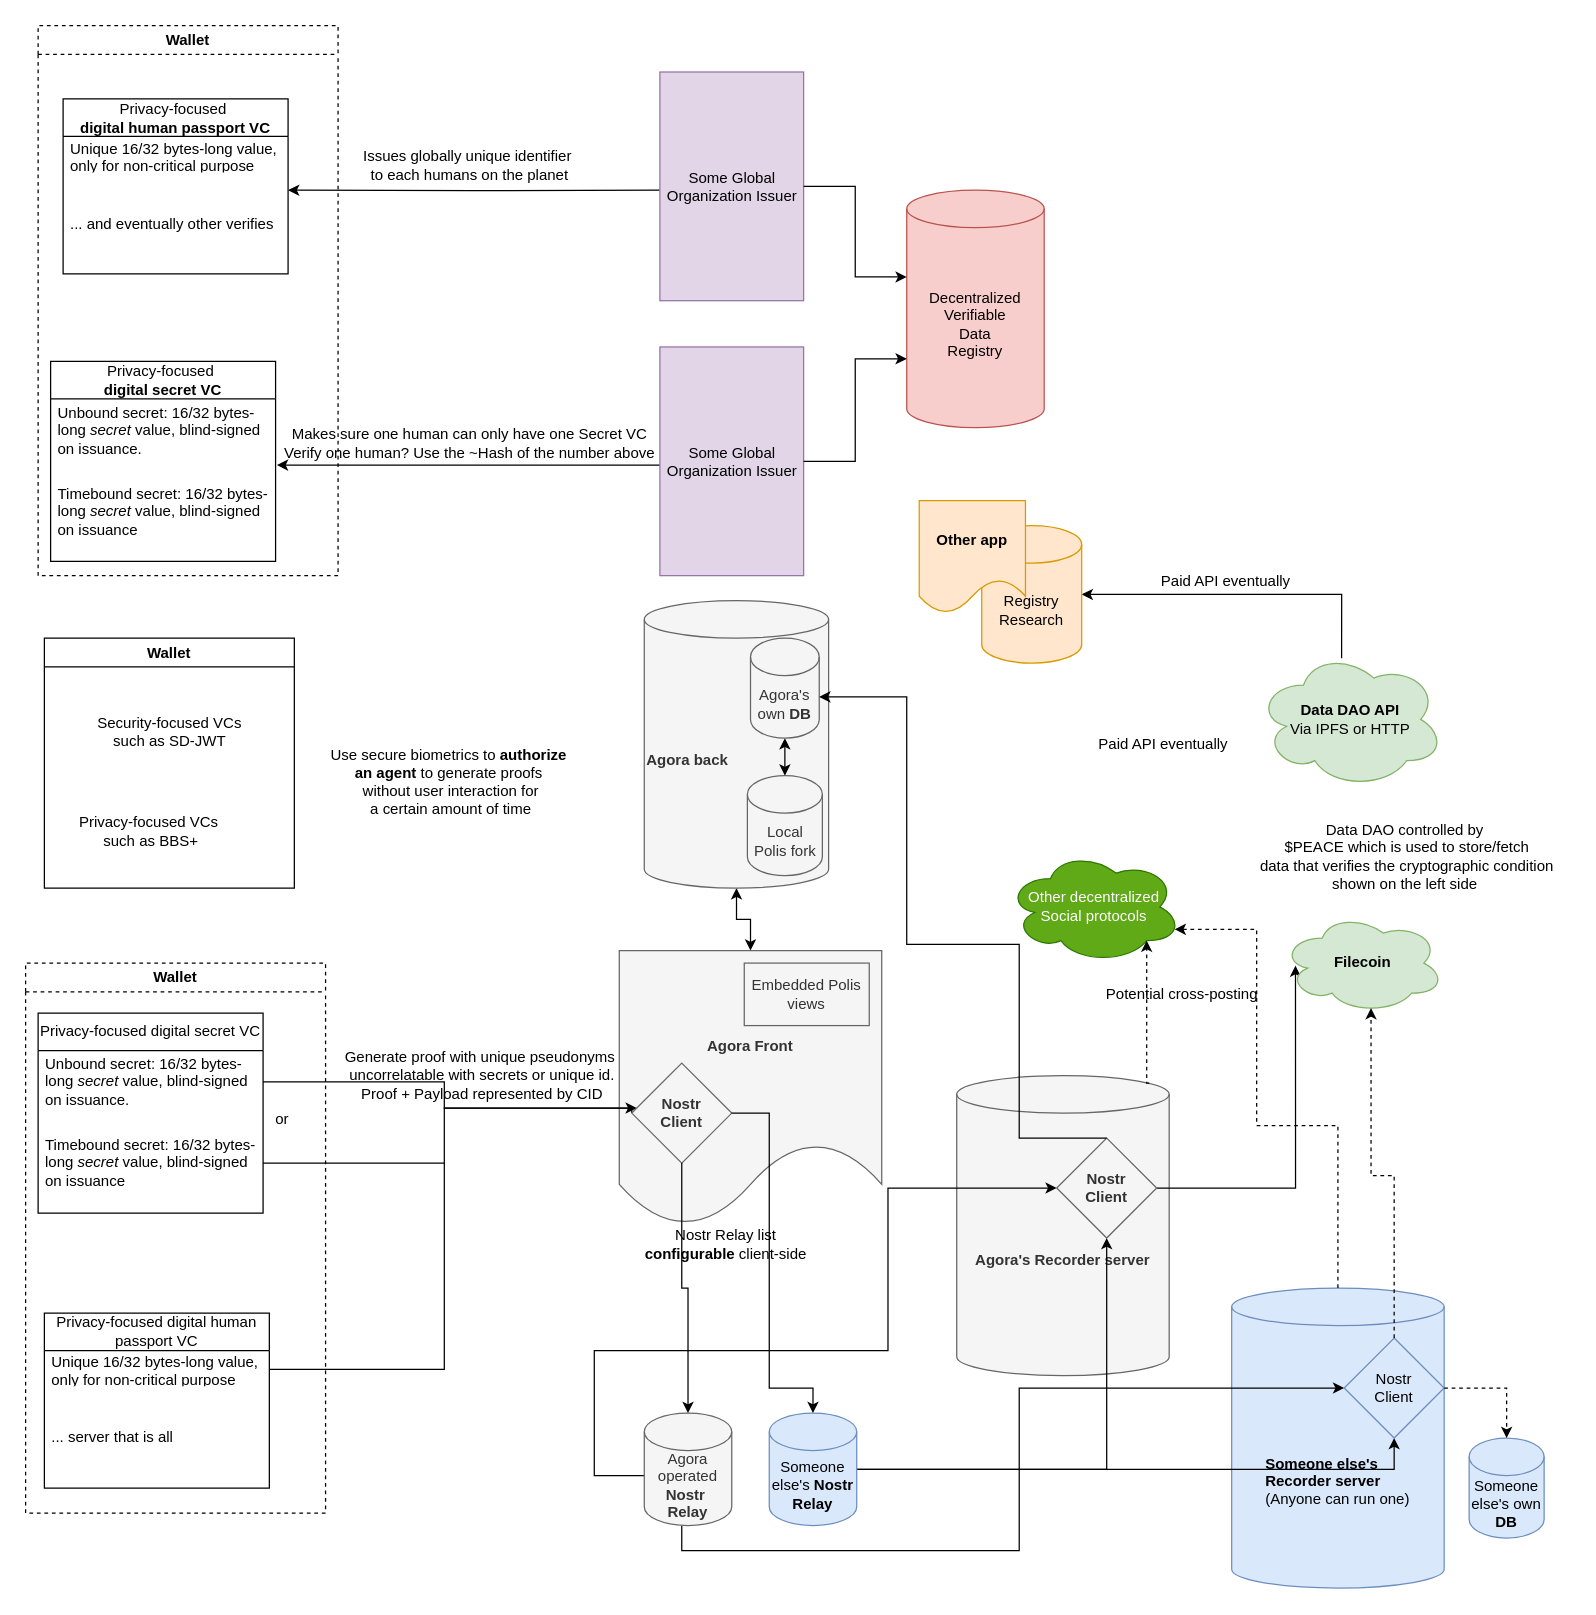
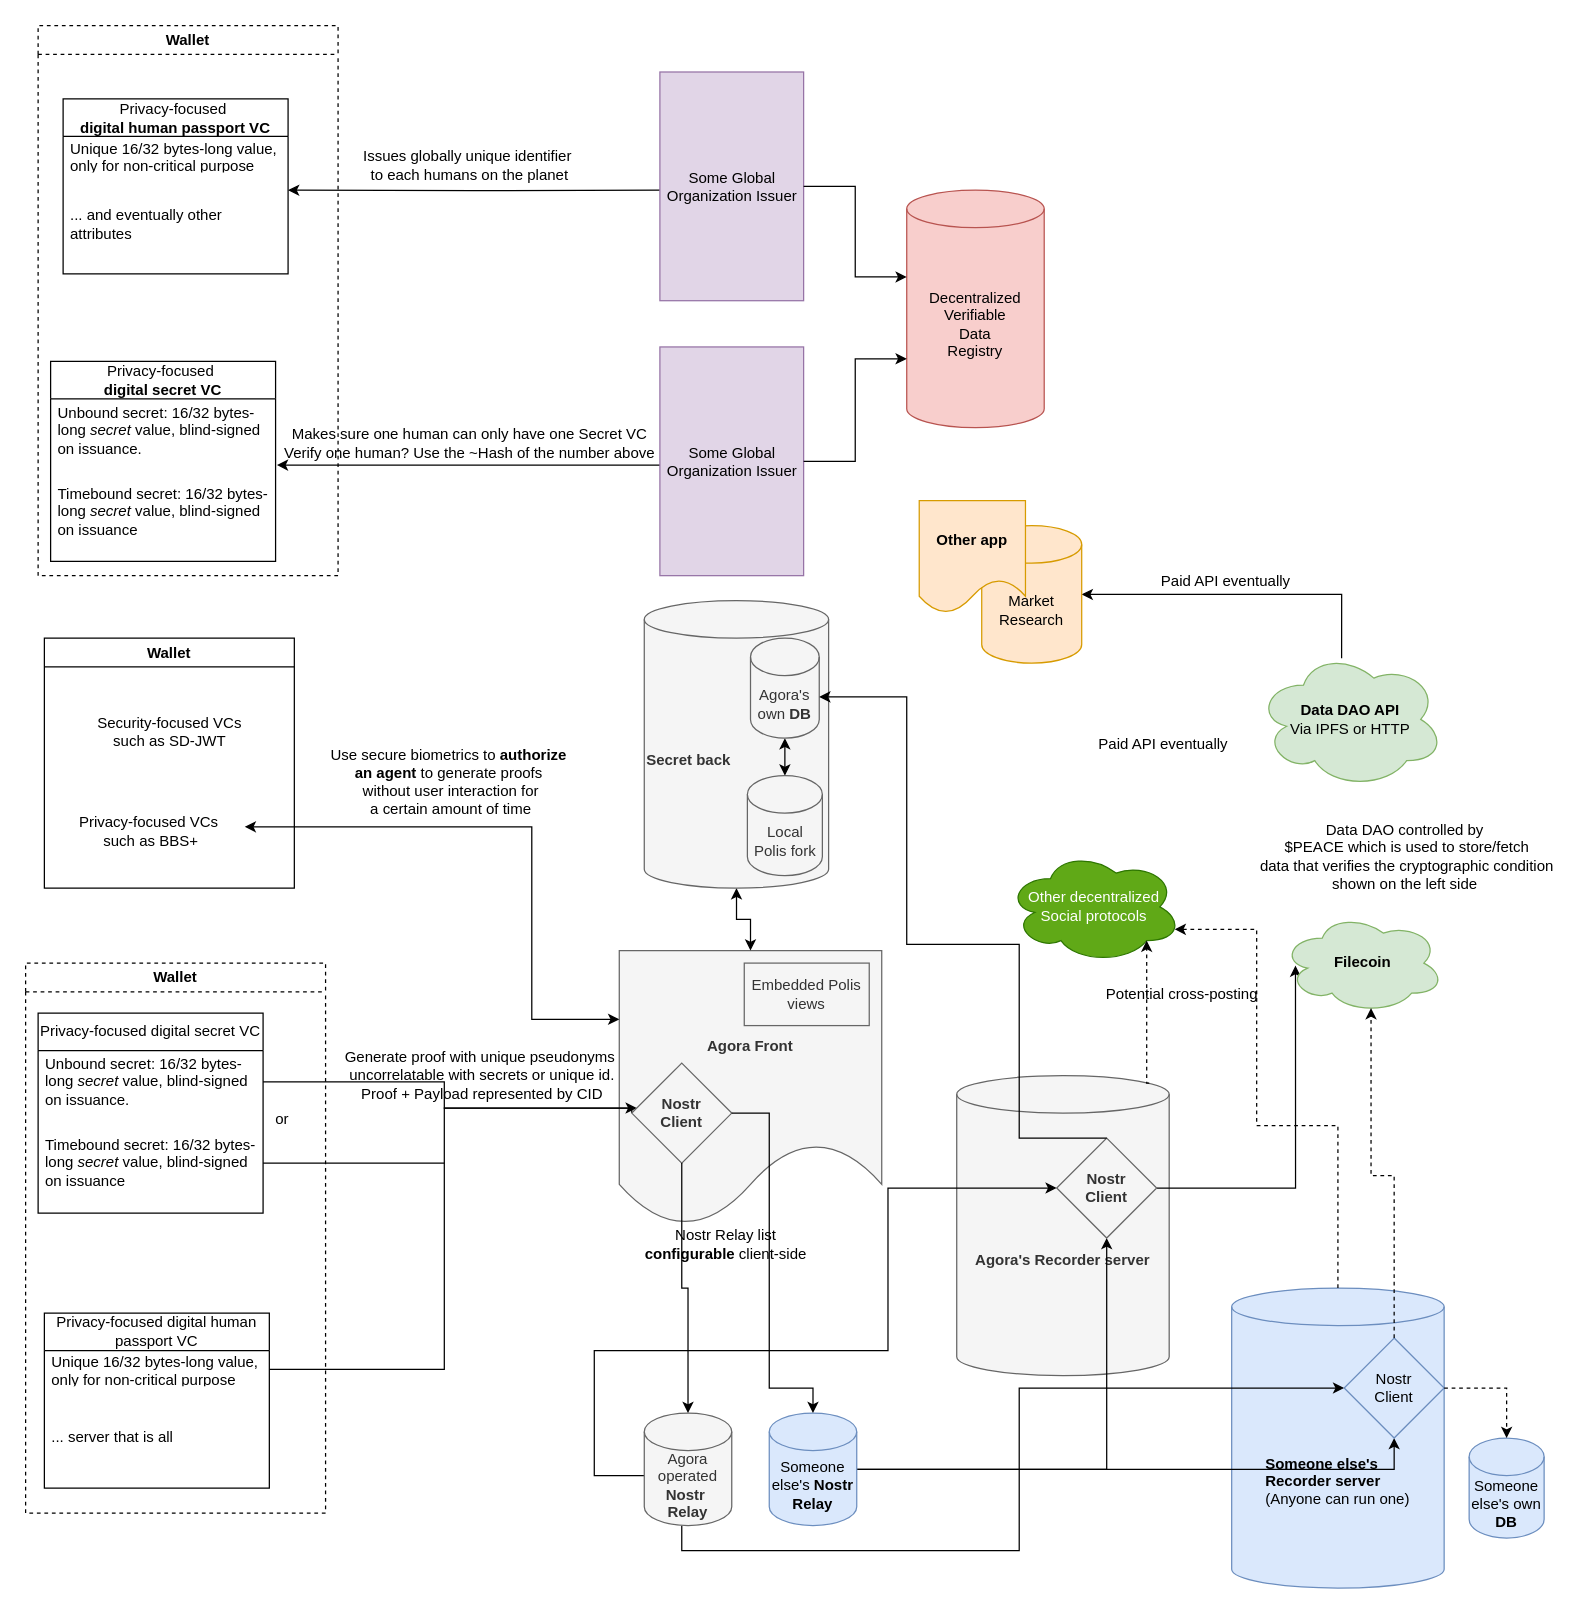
node "... and eventually other verifies": label "... and eventually other verifies" -> "... and eventually other attributes"
node "Registry Research": label "Registry Research" -> "Market Research"
node "Agora back": label "Agora back" -> "Secret back"
edge "Privacy-focused VCs such as BBS+" -- "Agora Front": added
